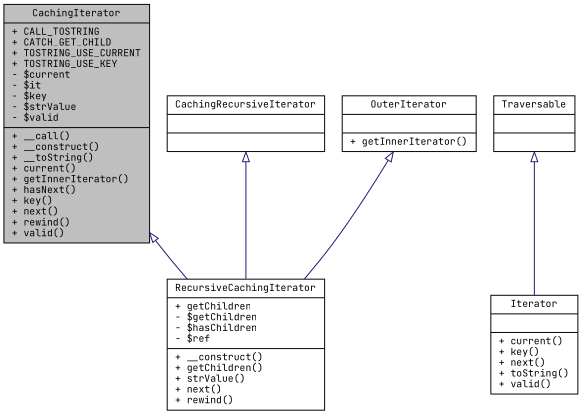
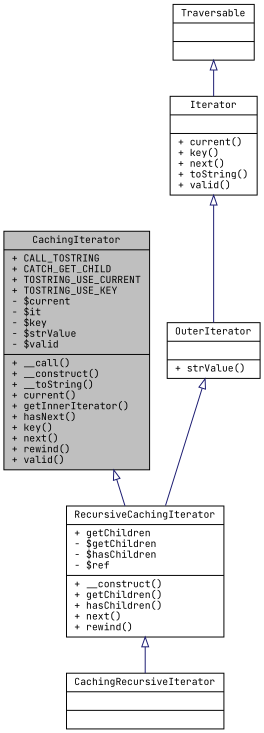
node "OuterIterator": text "+ getInnerIterator()" -> "+ strValue()"
edge "RecursiveCachingIterator" -> "CachingRecursiveIterator": reversed
edge "OuterIterator" -> "Iterator": added
node "RecursiveCachingIterator": text "+ strValue()" -> "+ hasChildren()"
